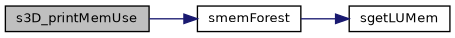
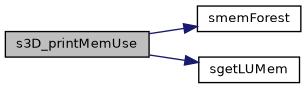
edge "smemForest" -> "sgetLUMem": now "s3D_printMemUse" -> "sgetLUMem"
